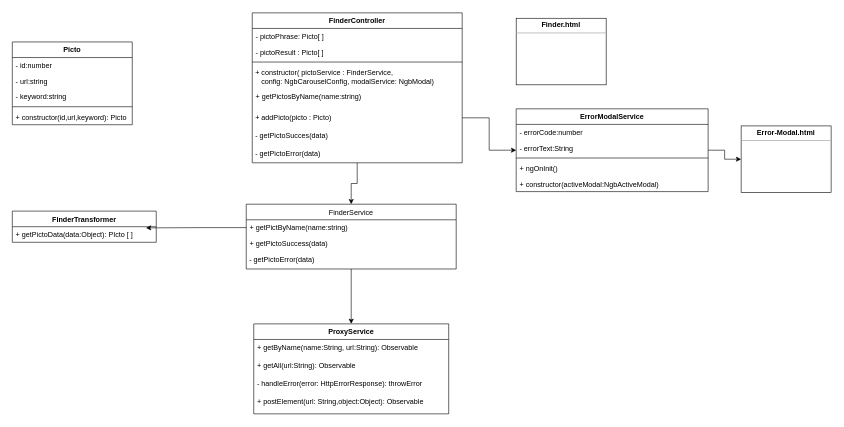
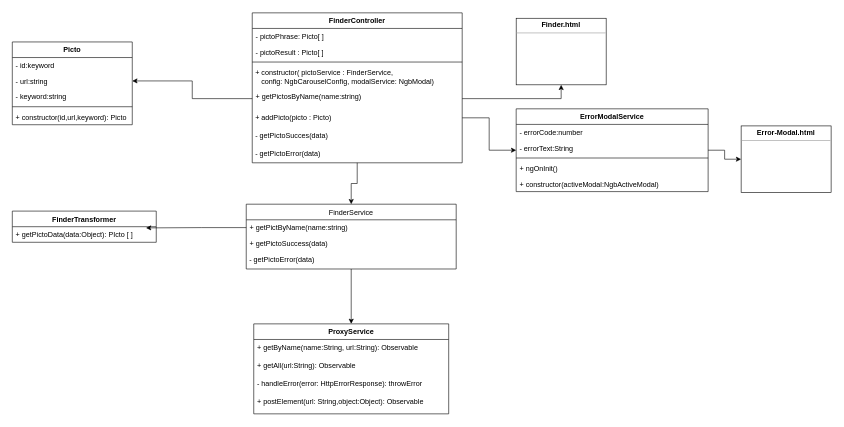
node "- id:number": label "- id:number" -> "- id:keyword"
edge "+ getPictosByName(name:string)" -> "- url:string": added
edge "+ getPictosByName(name:string)" -> "Finder.html": added
